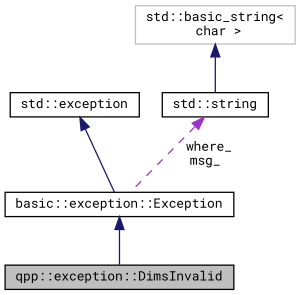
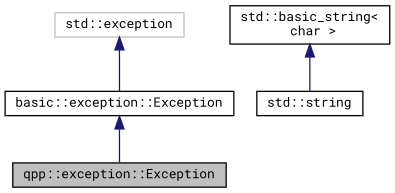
node "std::basic_string< char >": color grey75 -> black
node "std::exception": color black -> grey75
edge "basic::exception::Exception" -> "std::string": removed, label "where_ msg_"
node "qpp::exception::DimsInvalid": label "qpp::exception::DimsInvalid" -> "qpp::exception::Exception"
